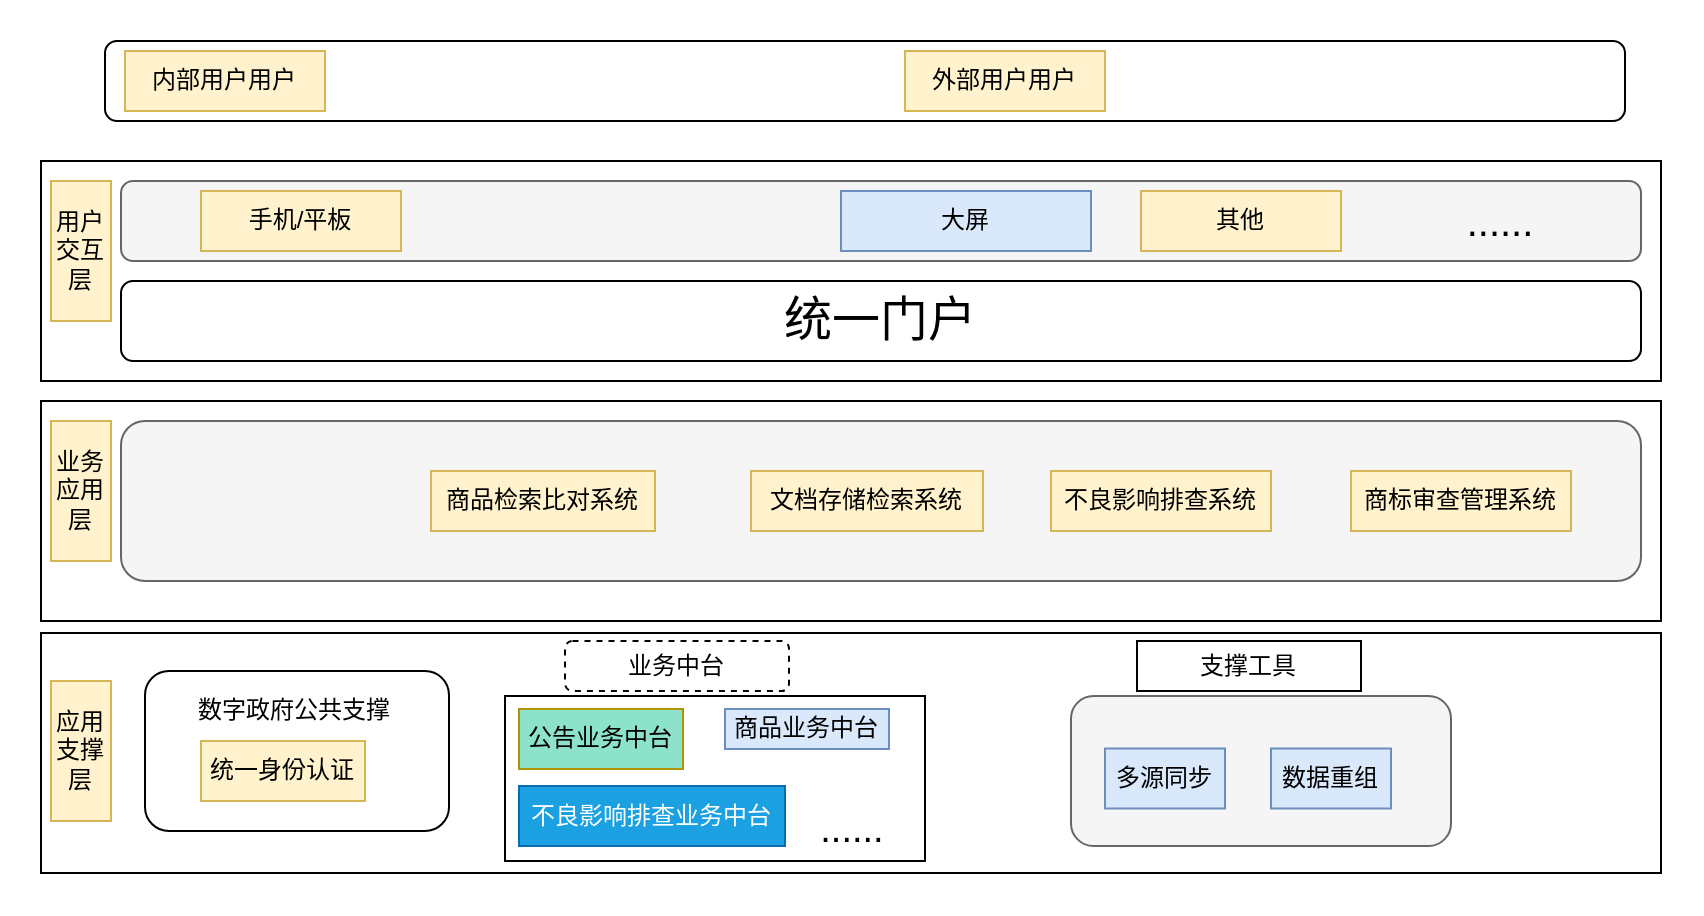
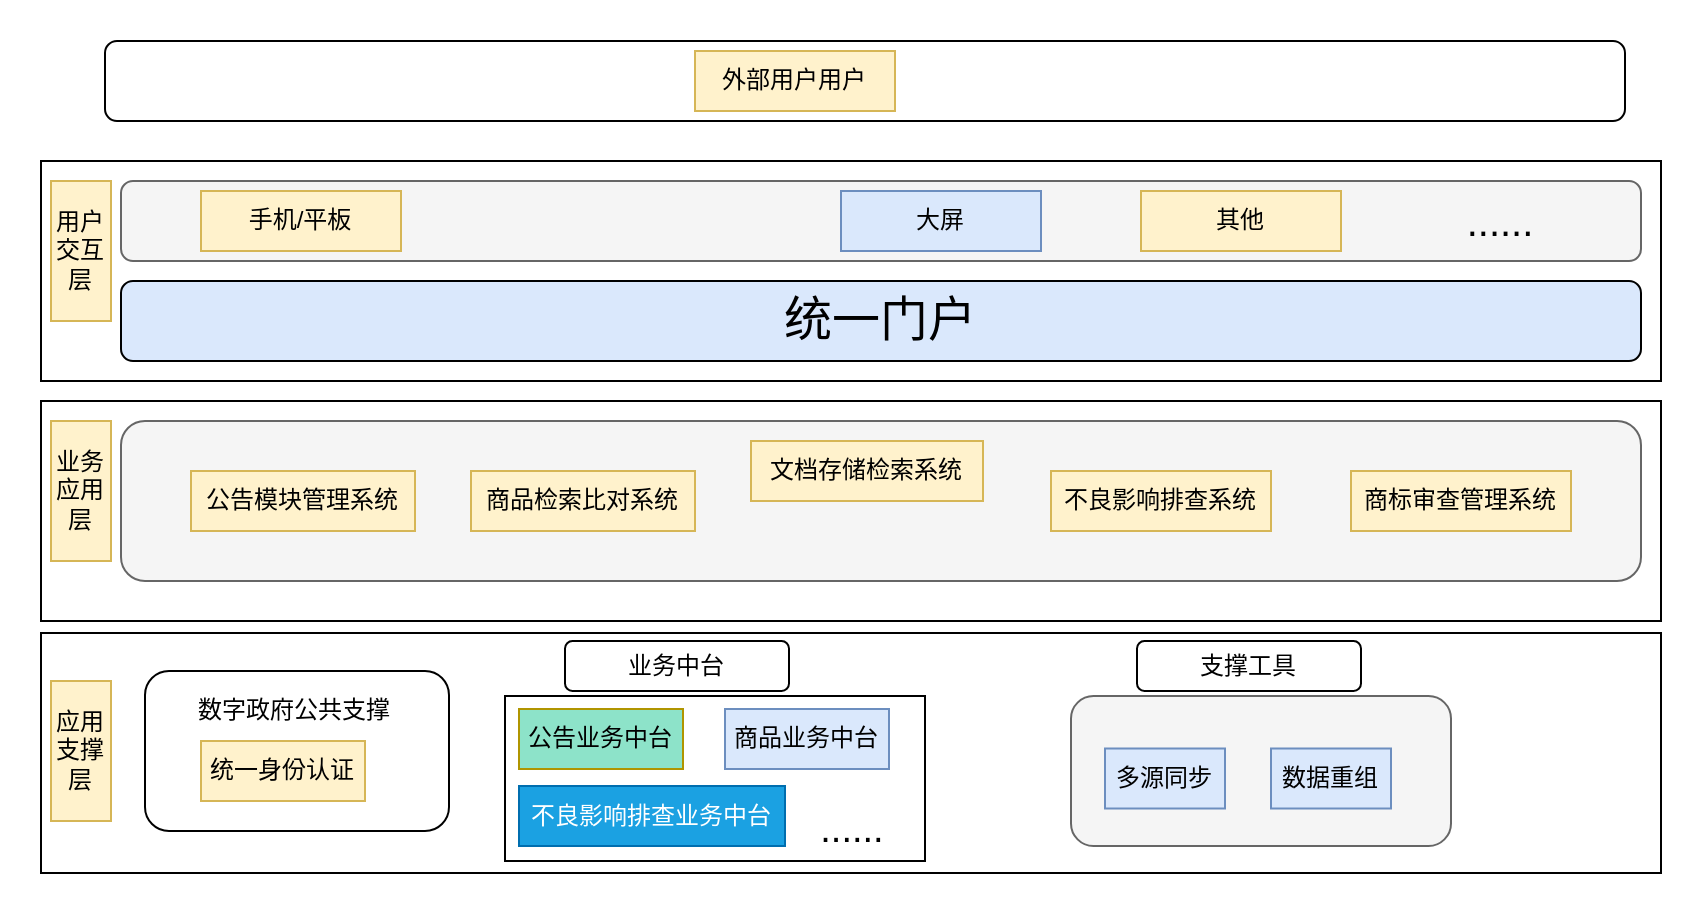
node "内部用户用户": removed
node "外部用户用户": moved (1005, 81) -> (795, 81)
node "大屏": size 250x60 -> 200x60
node "统一门户": fillcolor #ffffff -> #dae8fc
node "公告模块管理系统": added
node "商品检索比对系统": moved (543, 501) -> (583, 501)
node "文档存储检索系统": moved (867, 501) -> (867, 471)
node "业务中台": style dashed -> solid
node "支撑工具": shape rectangle -> rounded rectangle
node "商品业务中台": size 164x40 -> 164x60
